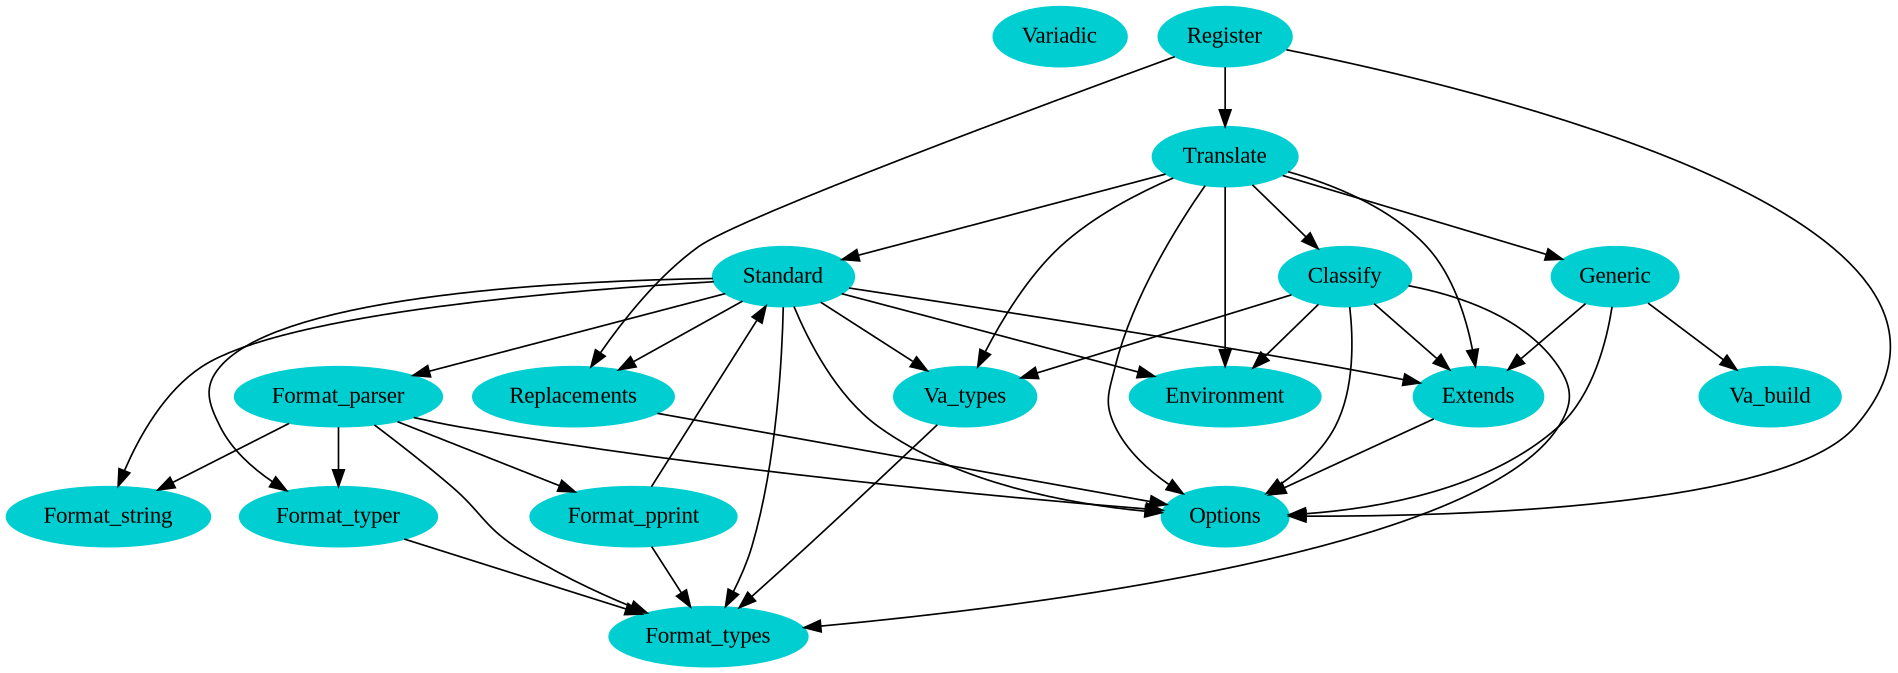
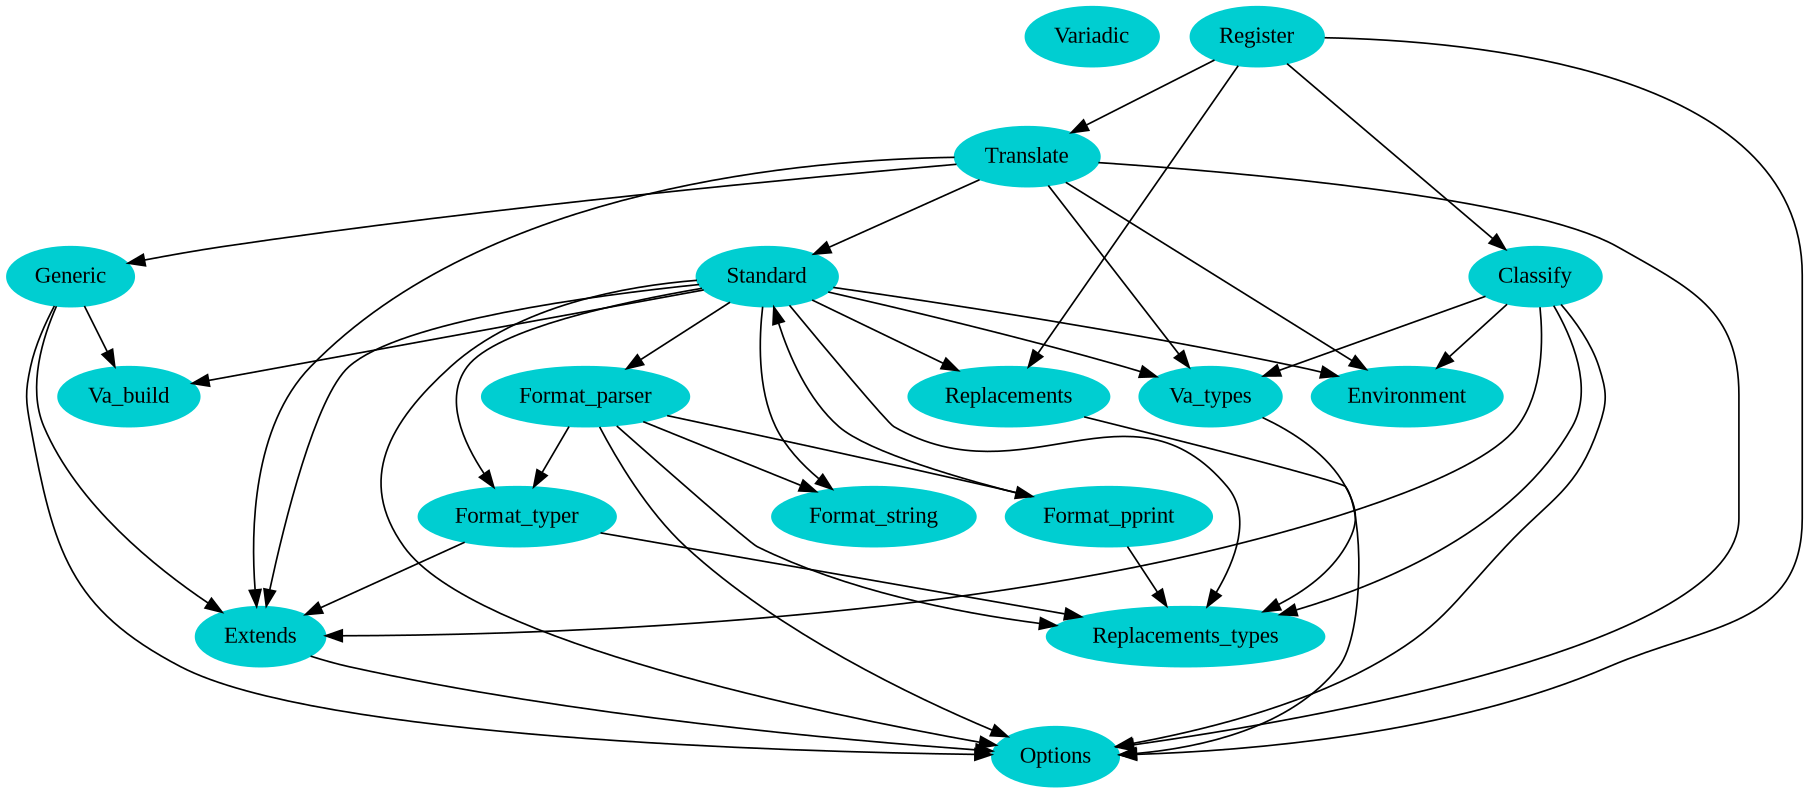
edge "Translate" -> "Classify": now "Register" -> "Classify"
edge "Standard" -> "Va_build": added
edge "Format_typer" -> "Extends": added
node "Format_types": label "Format_types" -> "Replacements_types"
